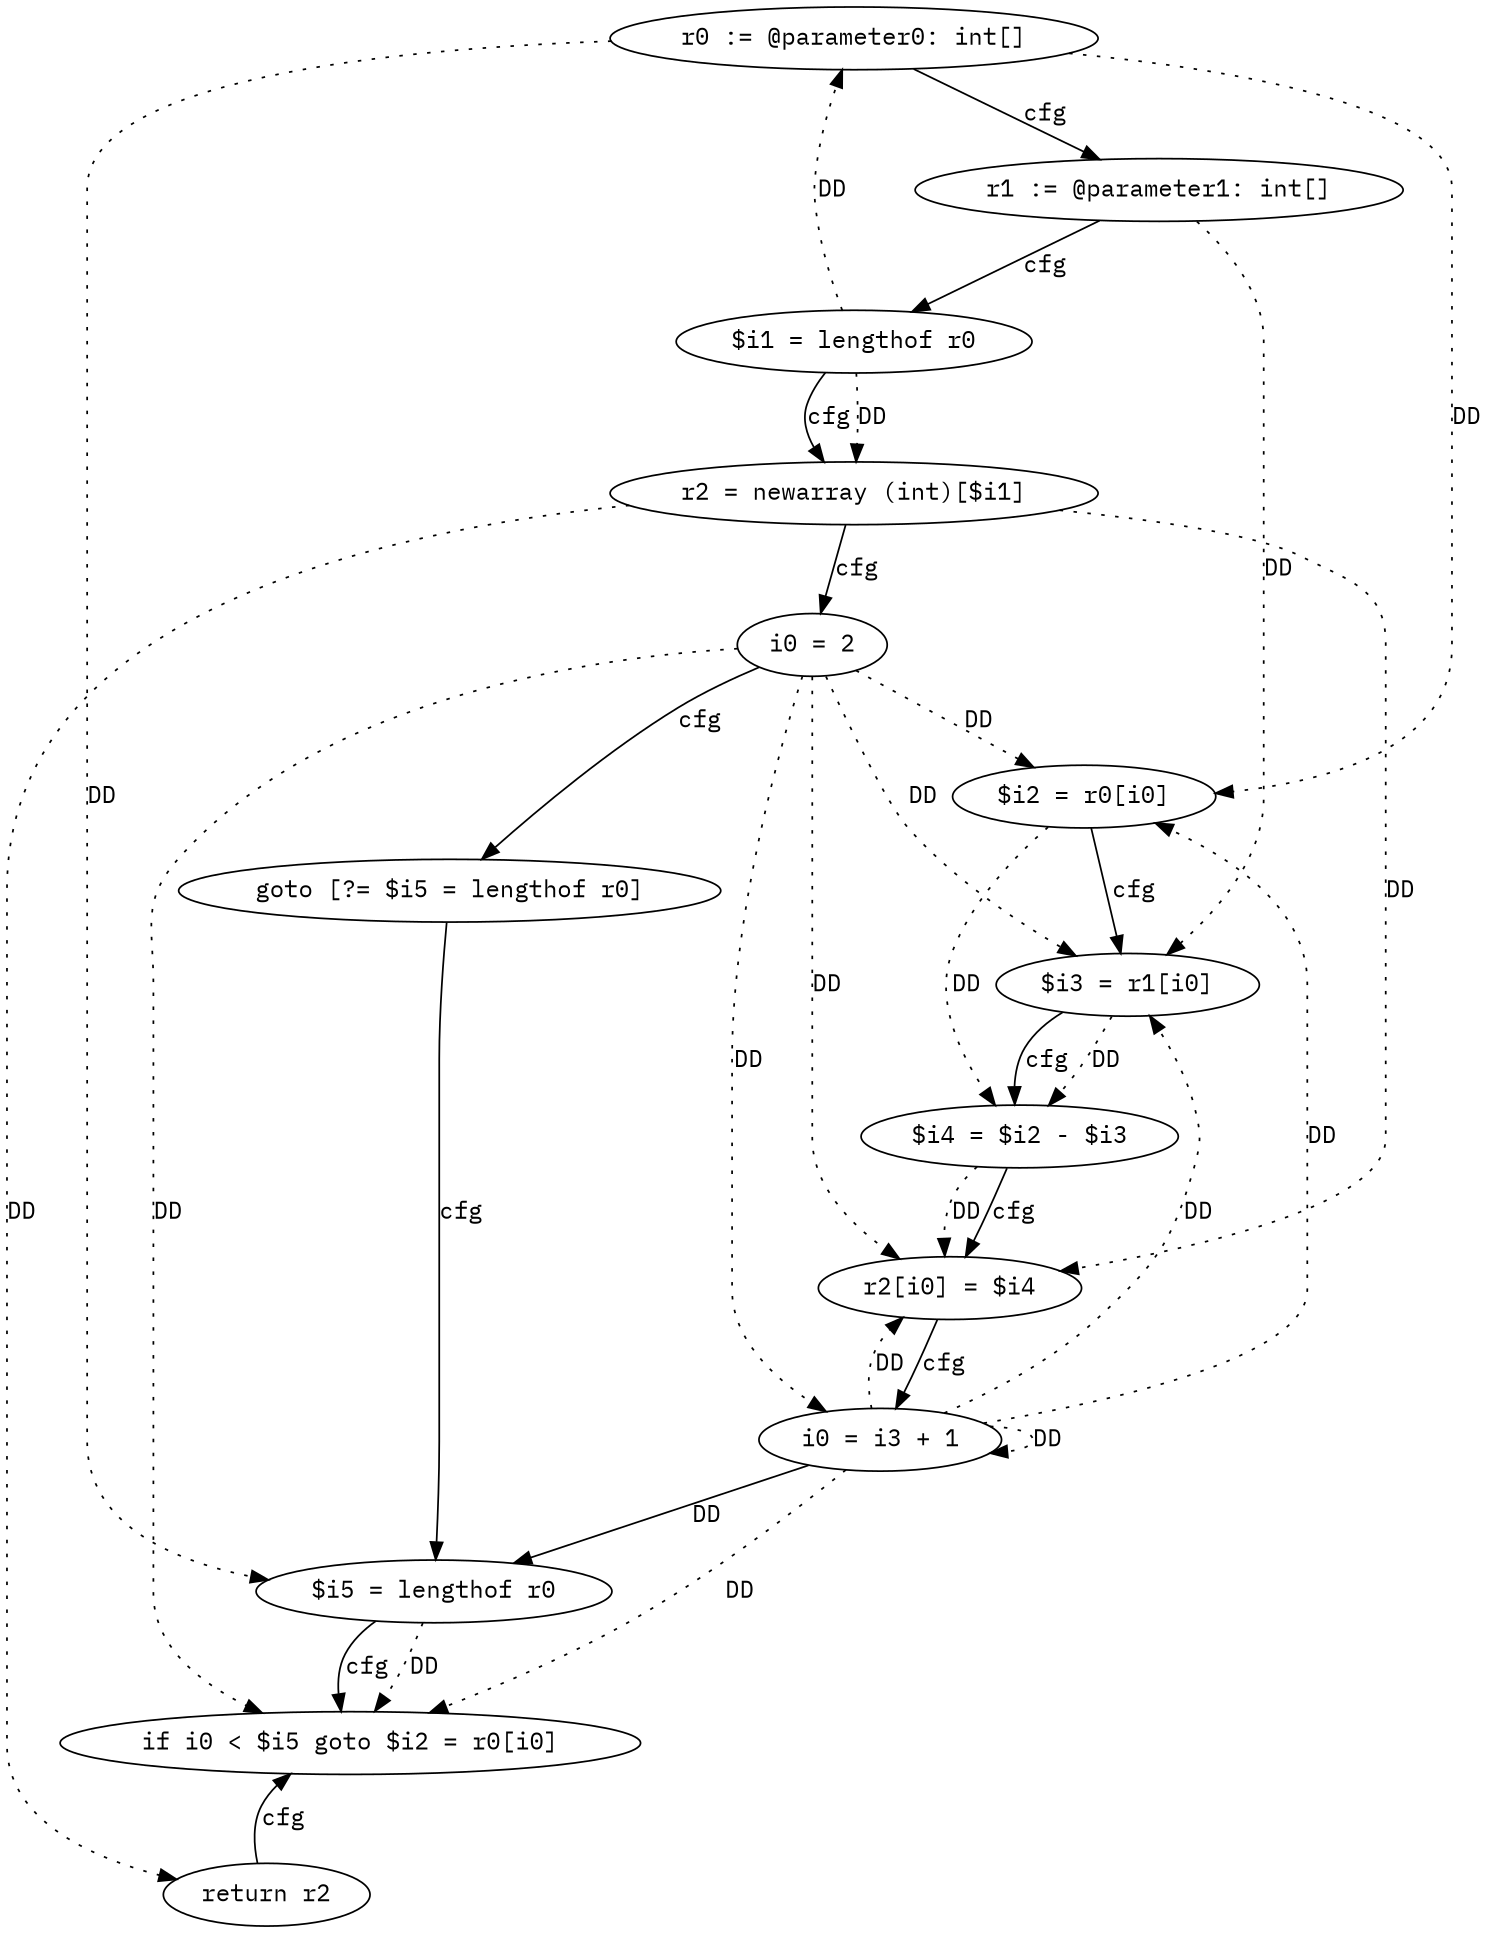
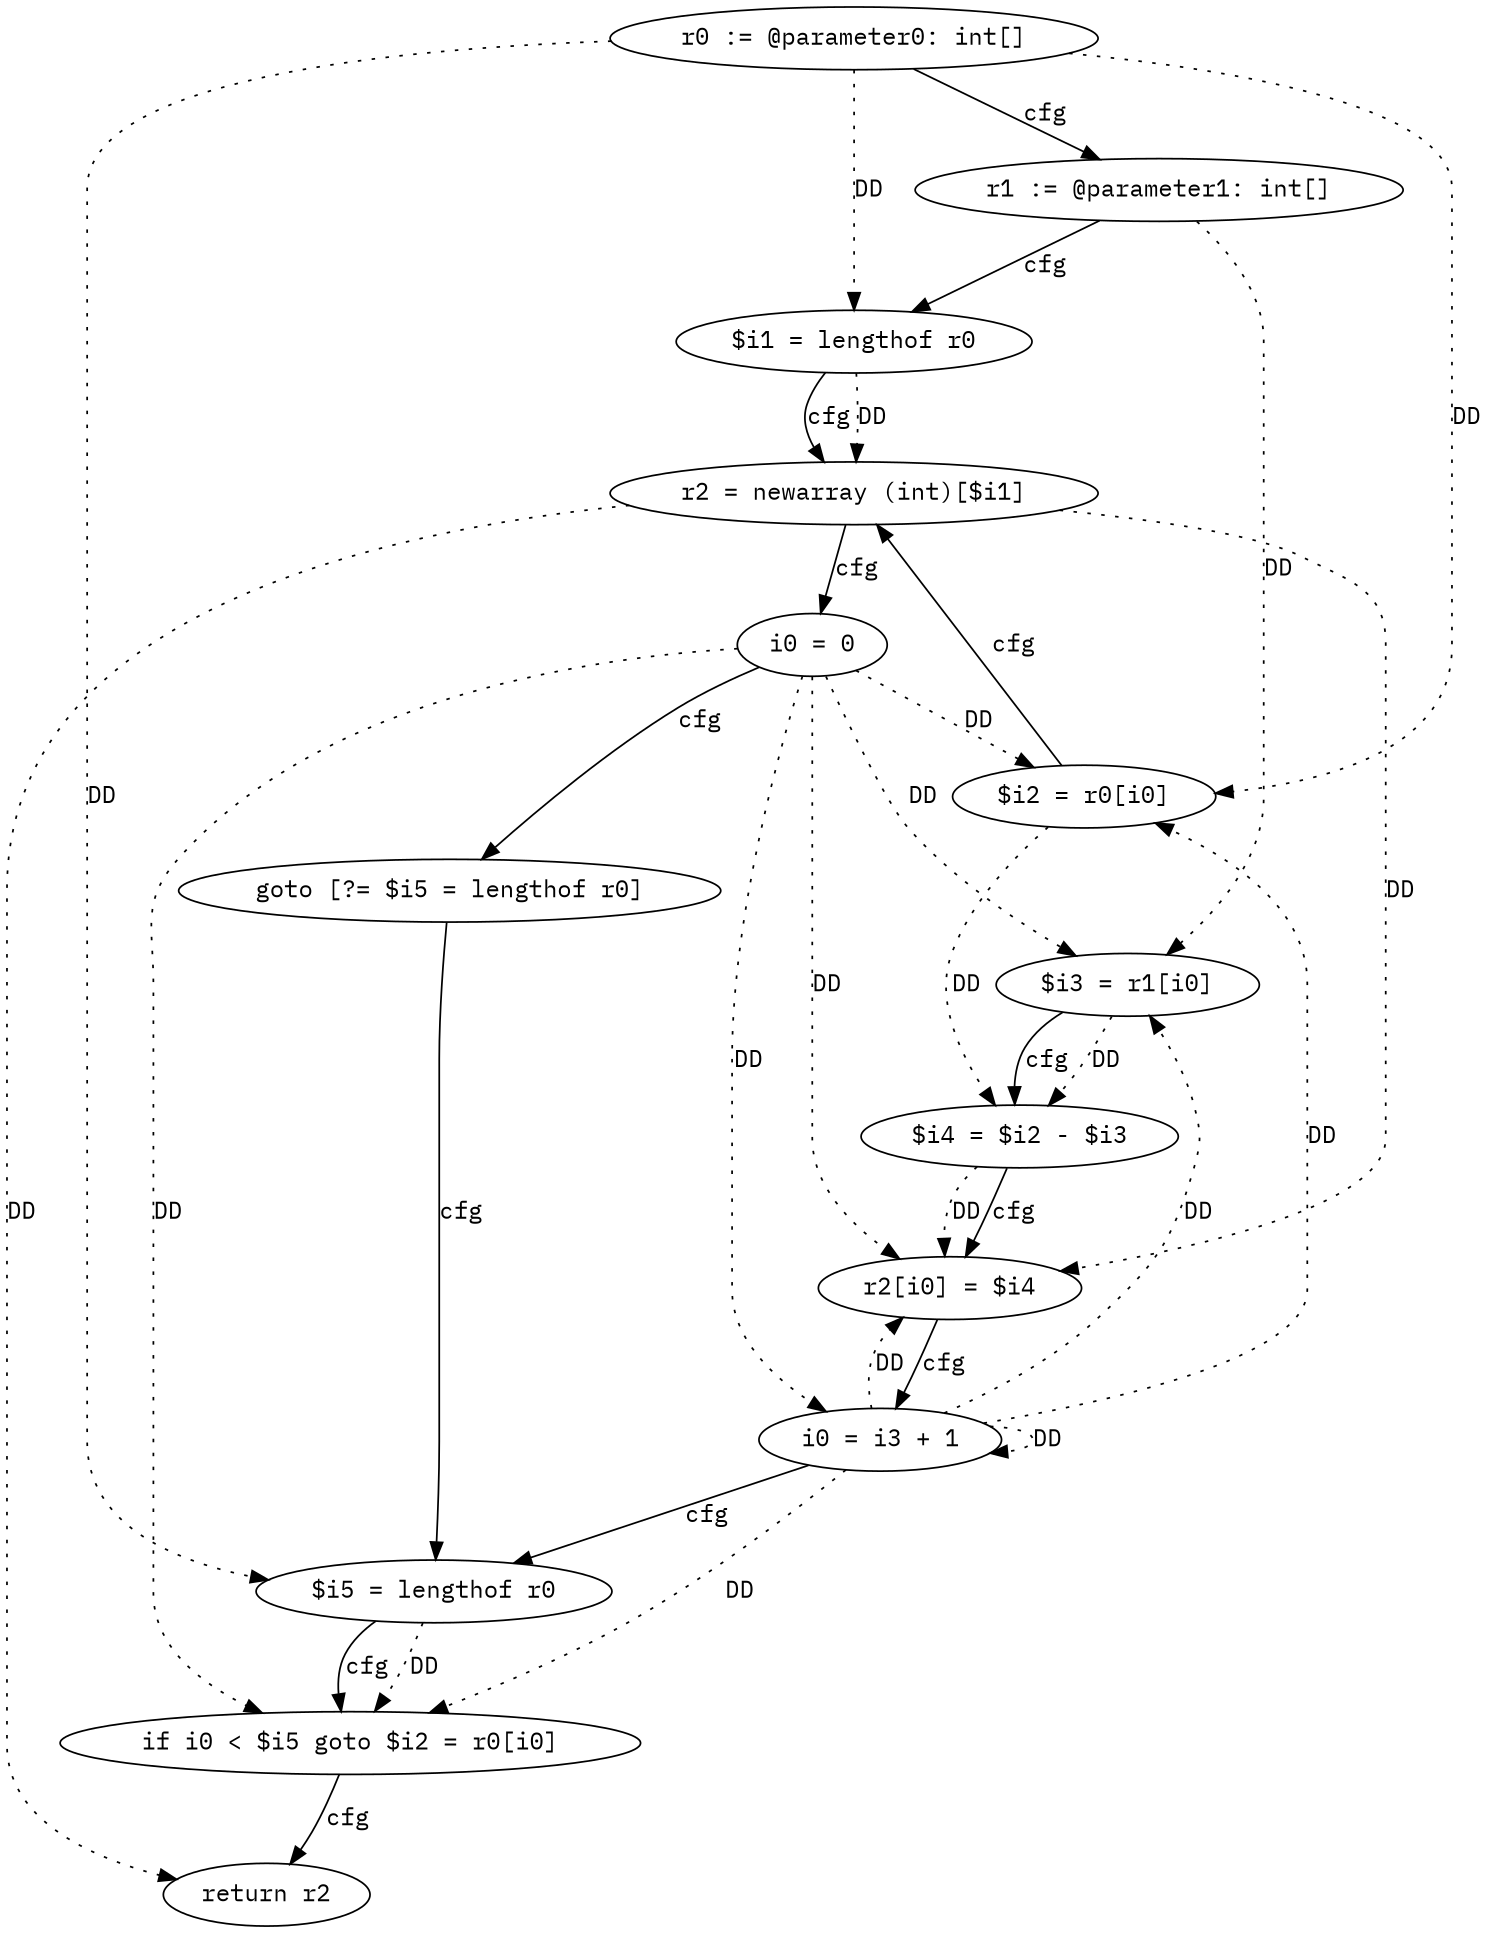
edge "$i1 = lengthof r0" -> "r0 := @parameter0: int[]": reversed
node "i0 = 2": label "i0 = 2" -> "i0 = 0"
edge "$i2 = r0[i0]" -> "$i3 = r1[i0]": now "$i2 = r0[i0]" -> "r2 = newarray (int)[$i1]"
edge "i0 = i3 + 1" -> "$i5 = lengthof r0": label "DD" -> "cfg"
edge "return r2" -> "if i0 < $i5 goto $i2 = r0[i0]": reversed
